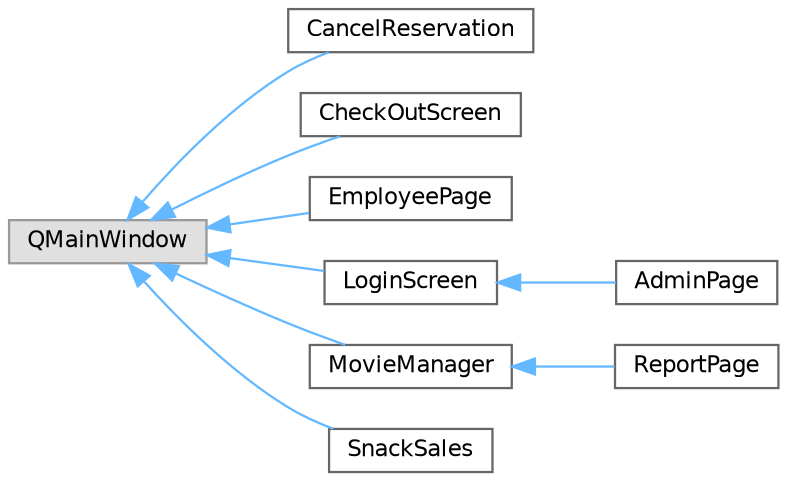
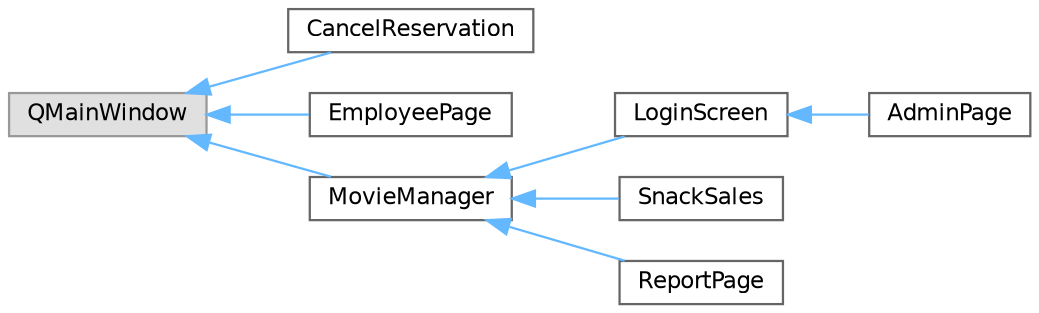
node "CheckOutScreen": removed
edge "LoginScreen" -> "QMainWindow": now "LoginScreen" -> "MovieManager"
edge "SnackSales" -> "QMainWindow": now "SnackSales" -> "MovieManager"
